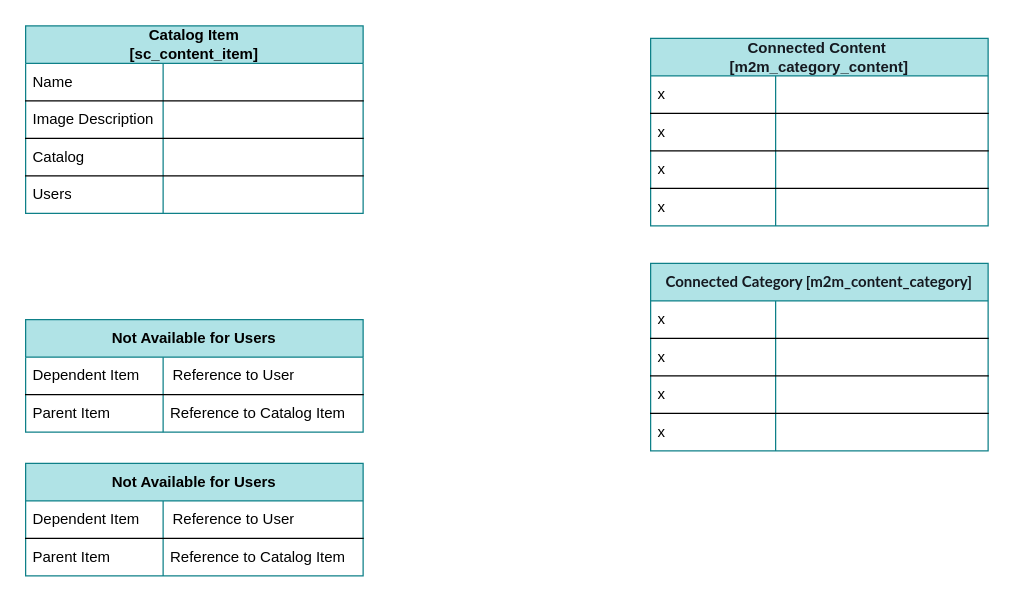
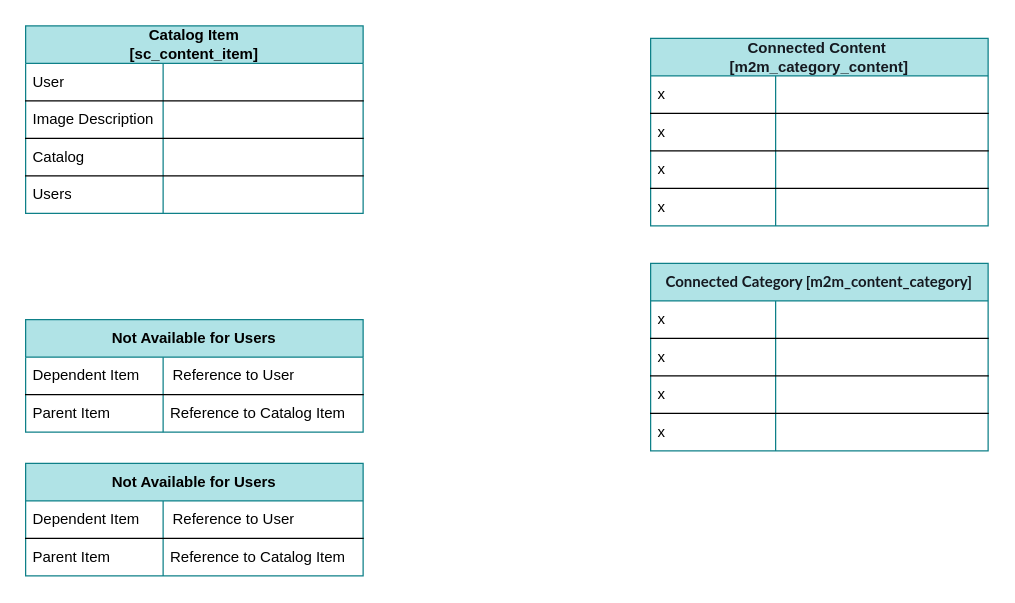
node "Name": label "Name" -> "User"
